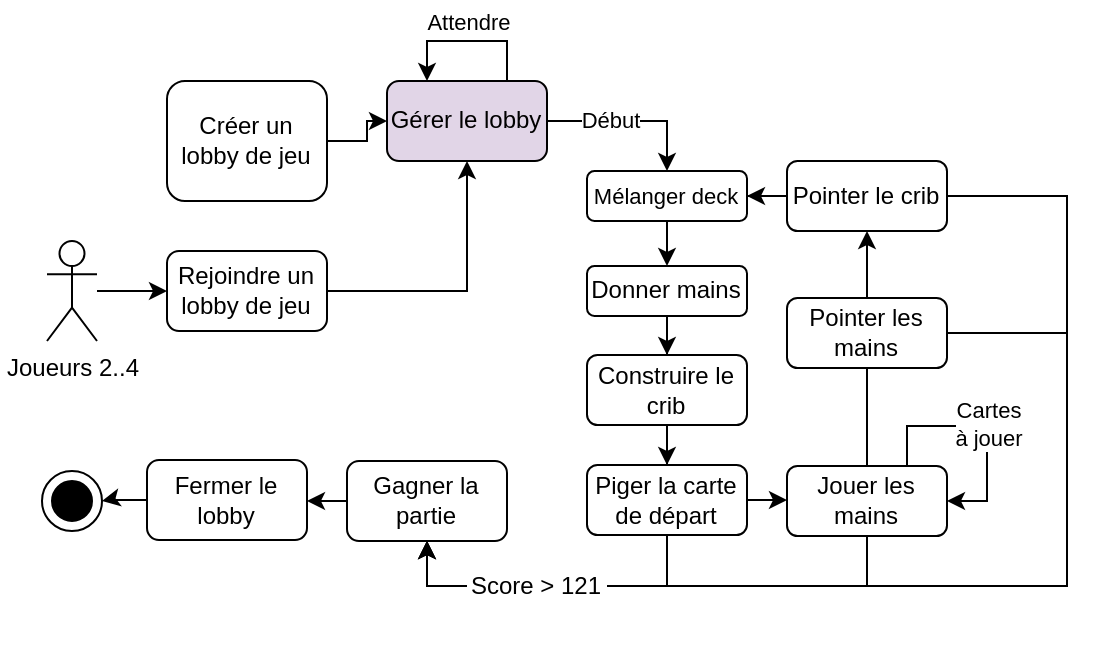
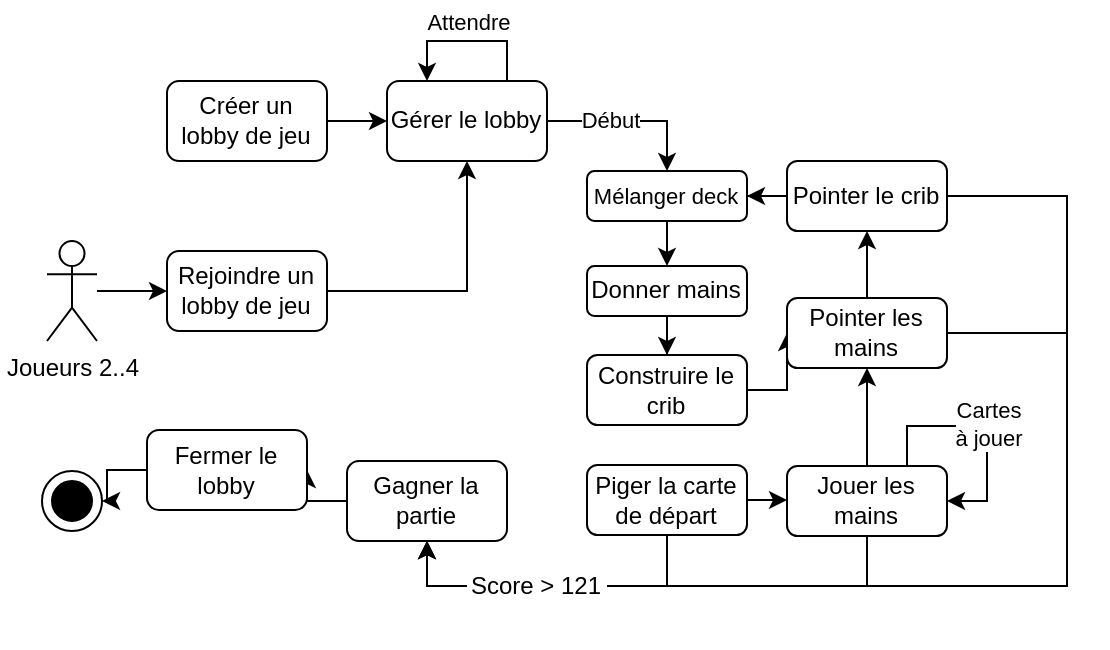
node "Gérer le lobby": fillcolor #e1d5e7 -> #ffffff
node "Créer un lobby de jeu": size 160x120 -> 160x80
edge "Pointer les mains" -- "Jouer les mains": arrowhead none -> classic
edge "Construire le crib" -> "Piger la carte de départ": now "Construire le crib" -> "Pointer les mains"
node "Fermer le lobby": moved (227, 500) -> (227, 470)
